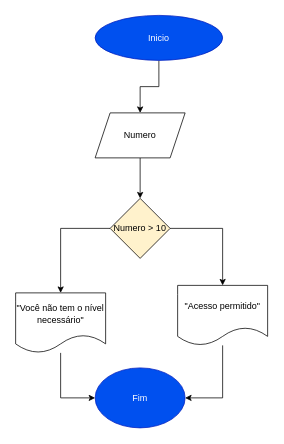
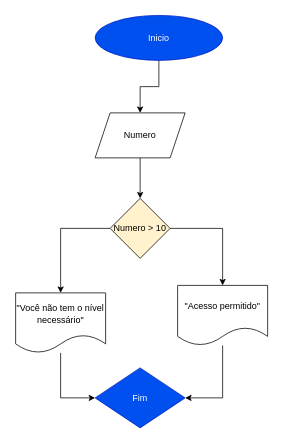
node "Fim": shape ellipse -> diamond
